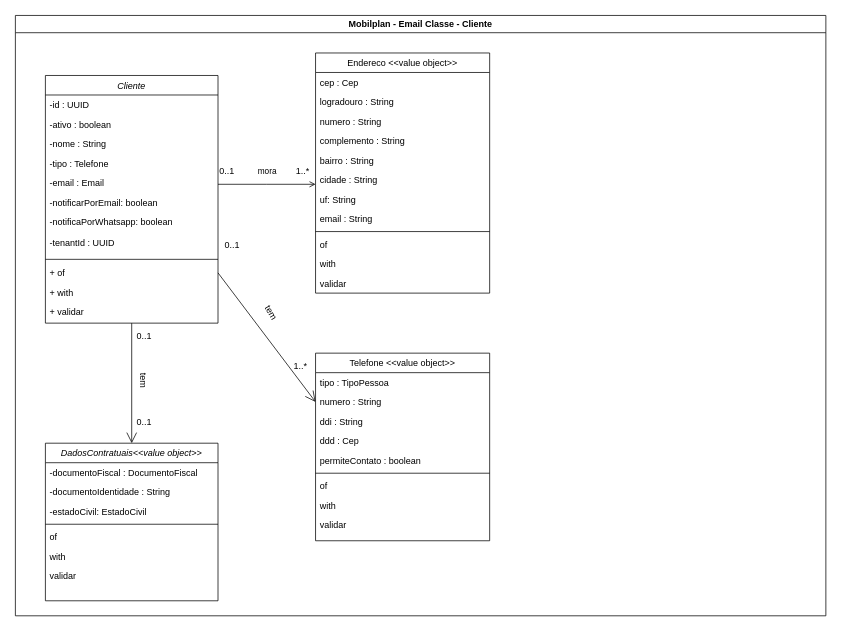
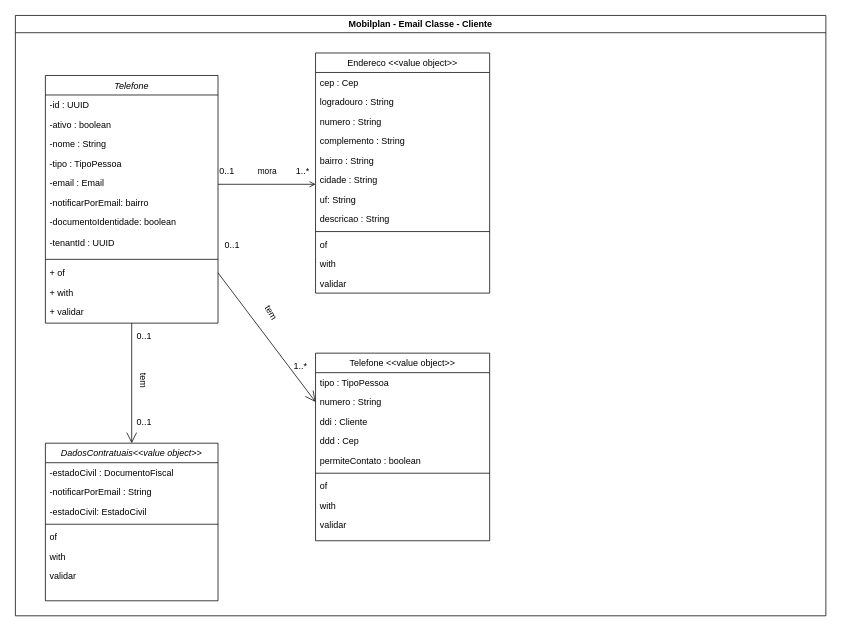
node "Cliente": label "Cliente" -> "Telefone"
node "-tipo : Telefone": label "-tipo : Telefone" -> "-tipo : TipoPessoa"
node "-notificarPorEmail: boolean": label "-notificarPorEmail: boolean" -> "-notificarPorEmail: bairro"
node "email : String": label "email : String" -> "descricao : String"
node "-notificaPorWhatsapp: boolean": label "-notificaPorWhatsapp: boolean" -> "-documentoIdentidade: boolean"
node "ddi : String": label "ddi : String" -> "ddi : Cliente"
node "-documentoFiscal : DocumentoFiscal": label "-documentoFiscal : DocumentoFiscal" -> "-estadoCivil : DocumentoFiscal"
node "-documentoIdentidade : String": label "-documentoIdentidade : String" -> "-notificarPorEmail : String"
